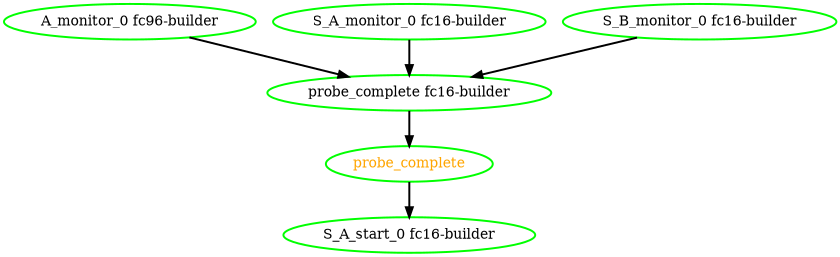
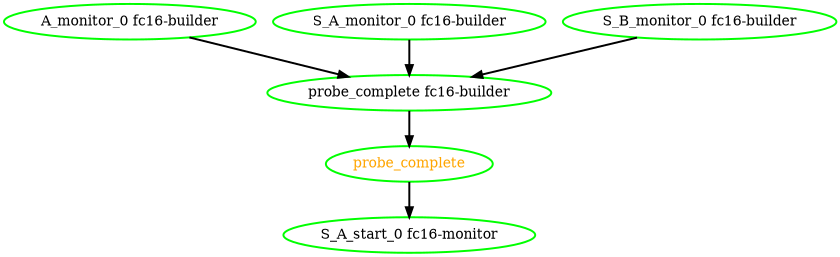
node "A_monitor_0 fc96-builder": label "A_monitor_0 fc96-builder" -> "A_monitor_0 fc16-builder"
node "S_A_start_0 fc16-builder": label "S_A_start_0 fc16-builder" -> "S_A_start_0 fc16-monitor"
